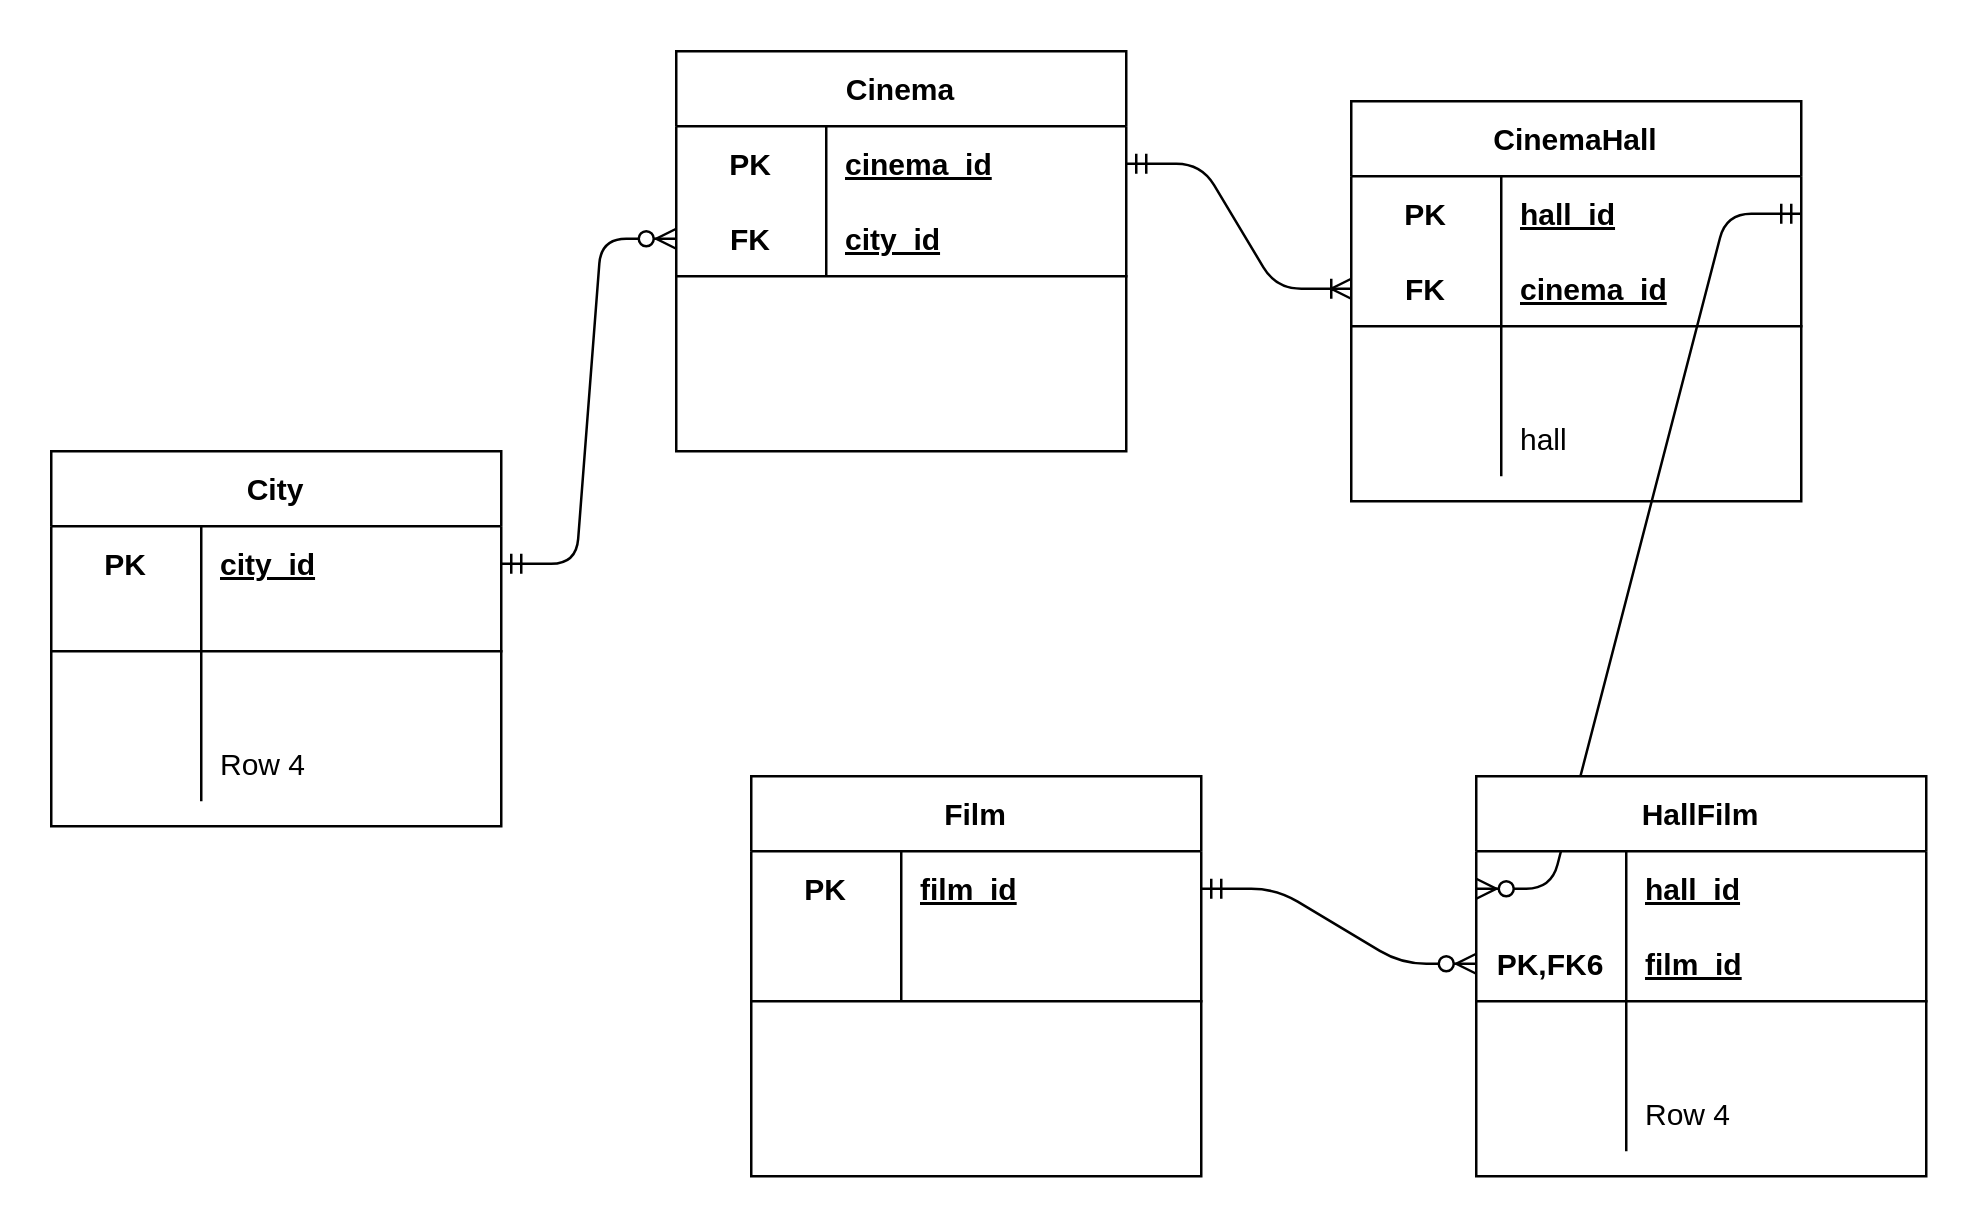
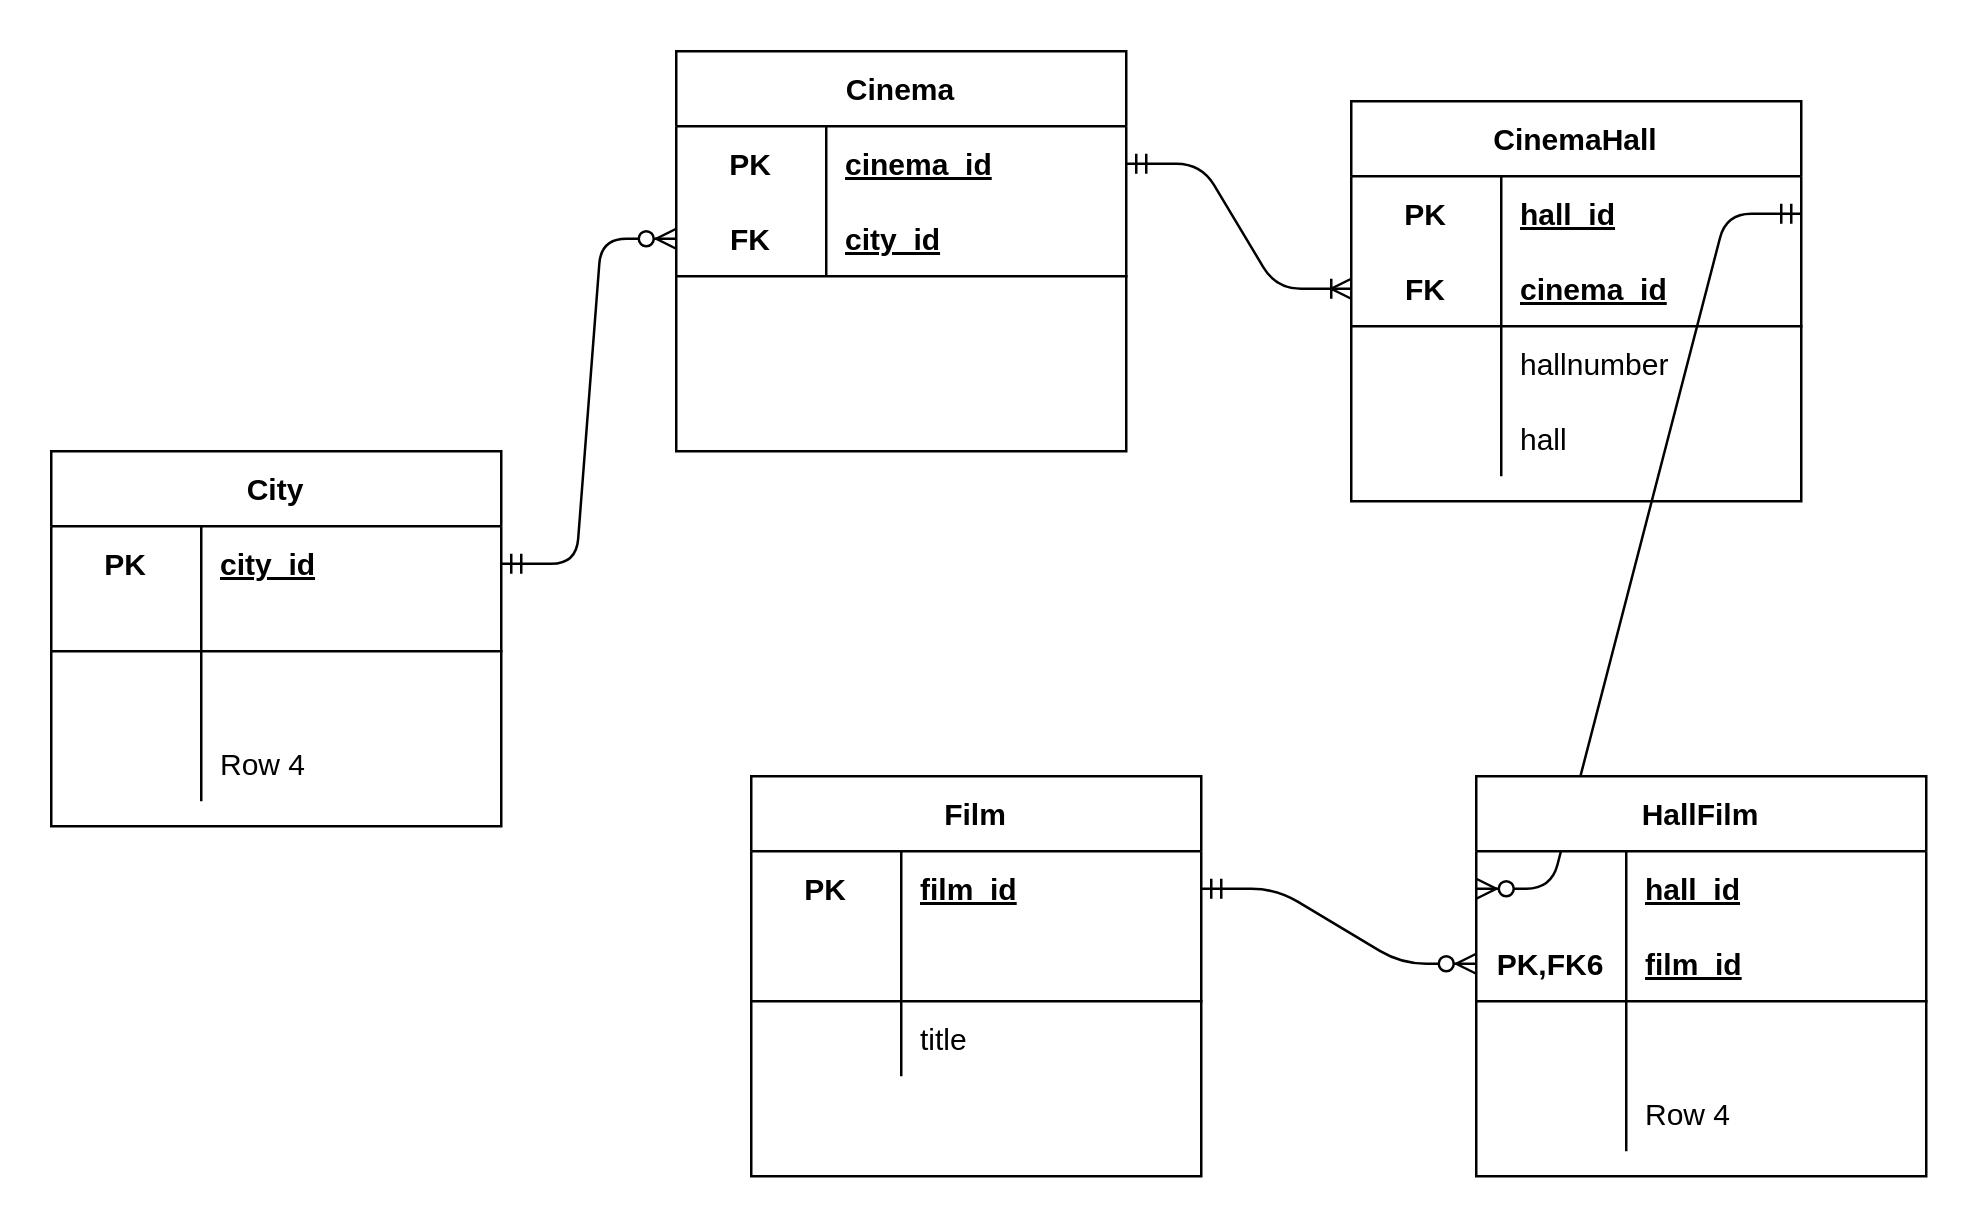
node "hallnumber": added
node "title": added
